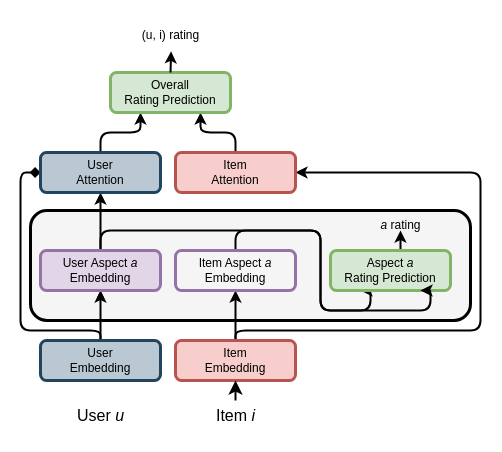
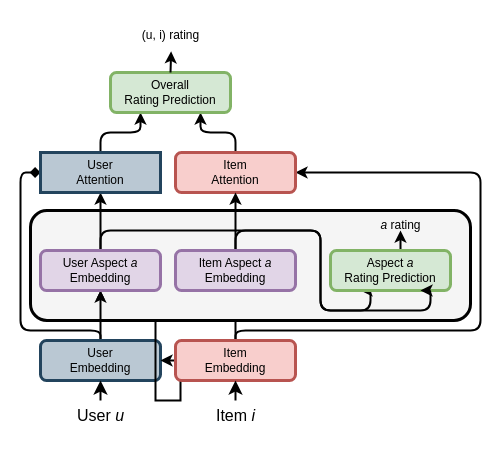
node "User Attention": shape rounded rectangle -> rectangle
edge "Item Aspect a Embedding" -> "Item Attention": added
node "Item Aspect a Embedding": fillcolor #f5f5f5 -> #e1d5e7
edge "Item Embedding" -> "Item Aspect a Embedding": now "Item Embedding" -> "User Embedding"
edge "User u" -> "User Embedding": added
